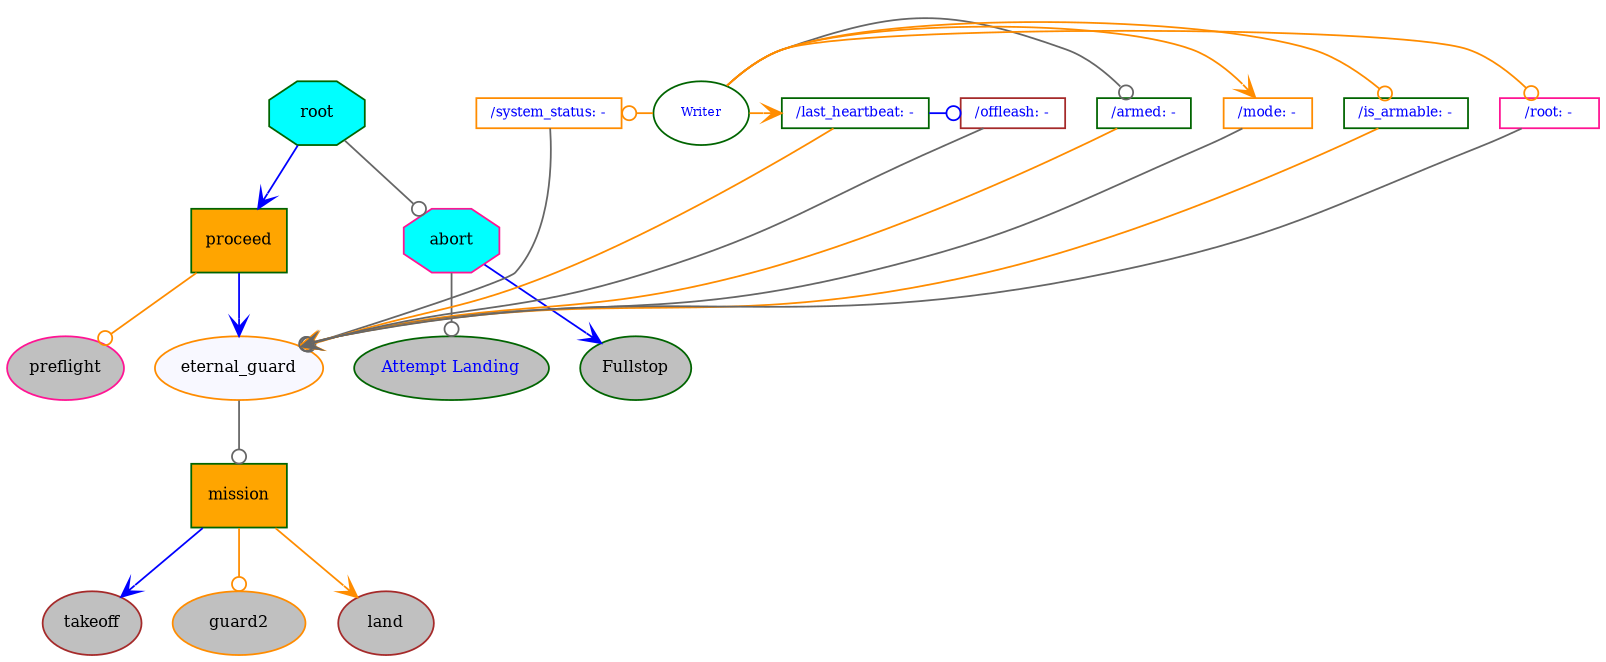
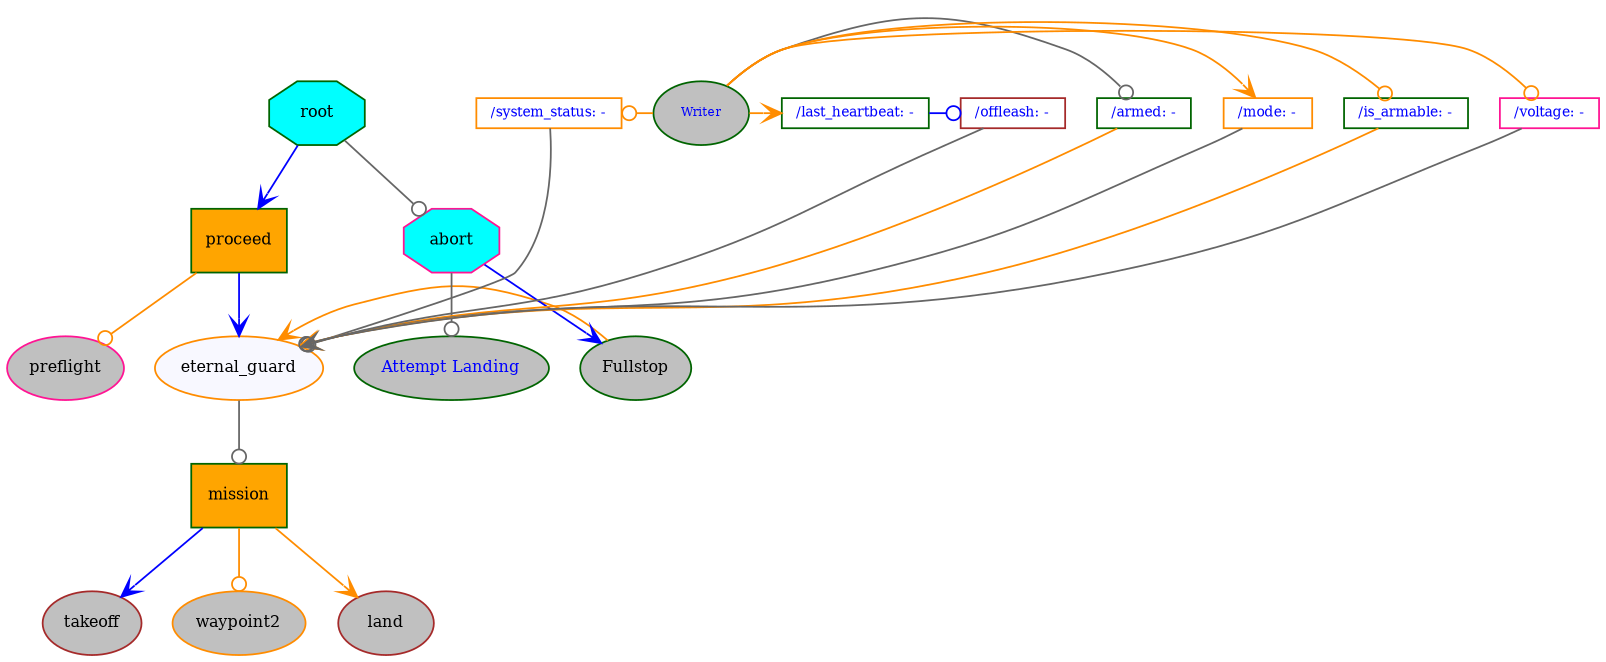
node "Writer": fillcolor white -> gray
node "/root: -": label "/root: -" -> "/voltage: -"
edge "/last_heartbeat: -" -> "eternal_guard": now "Fullstop" -> "eternal_guard"
node "guard2": label "guard2" -> "waypoint2"
